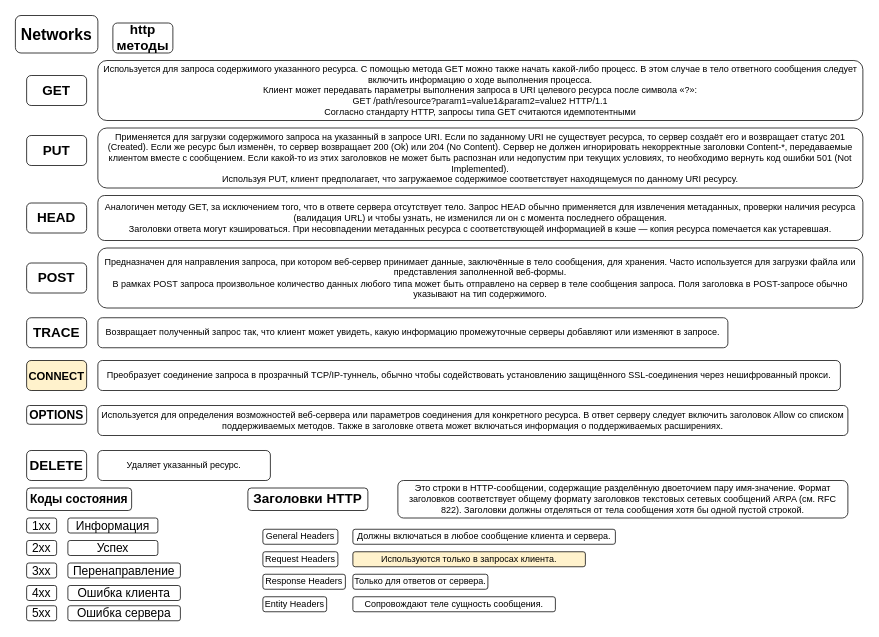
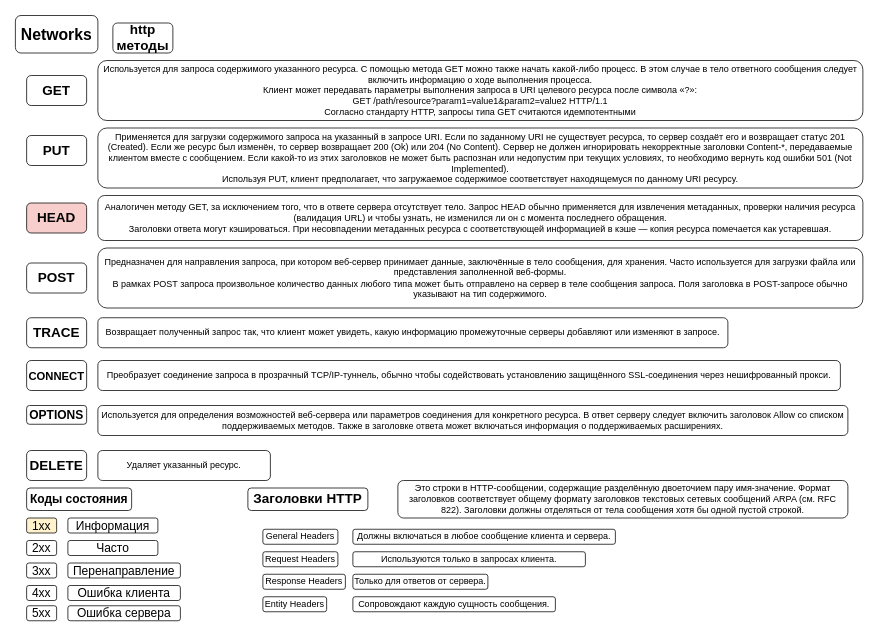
node "HEAD": fillcolor #ffffff -> #f8cecc
node "CONNECT": fillcolor #fff2cc -> #ffffff
node "1xx": fillcolor #ffffff -> #fff2cc
node "Успех": label "Успех" -> "Часто"
node "Используются только в запросах клиента.": fillcolor #fff2cc -> #ffffff
node "Сопровождают теле сущность сообщения.": label "Сопровождают теле сущность сообщения." -> "Сопровождают каждую сущность сообщения."
